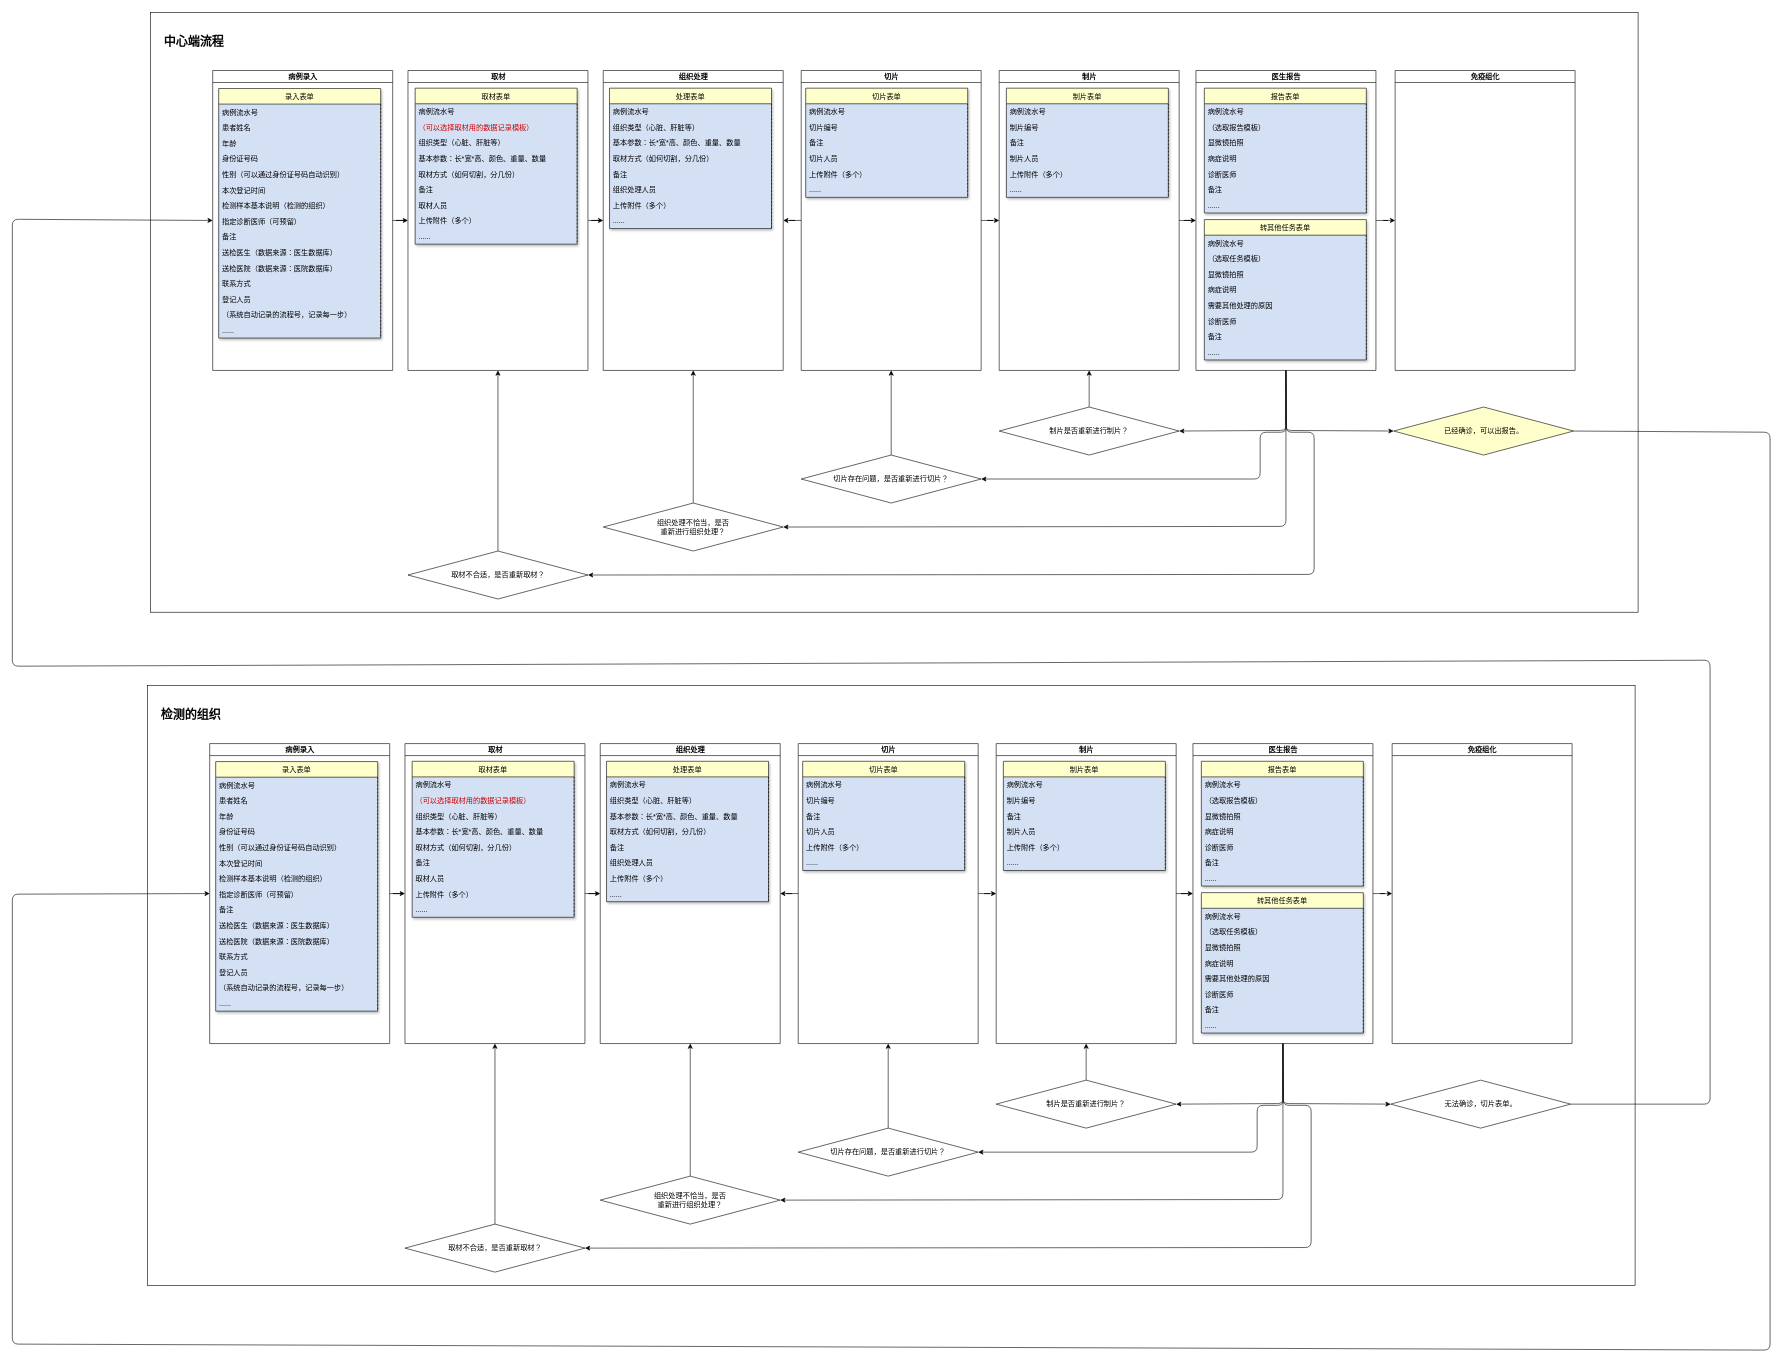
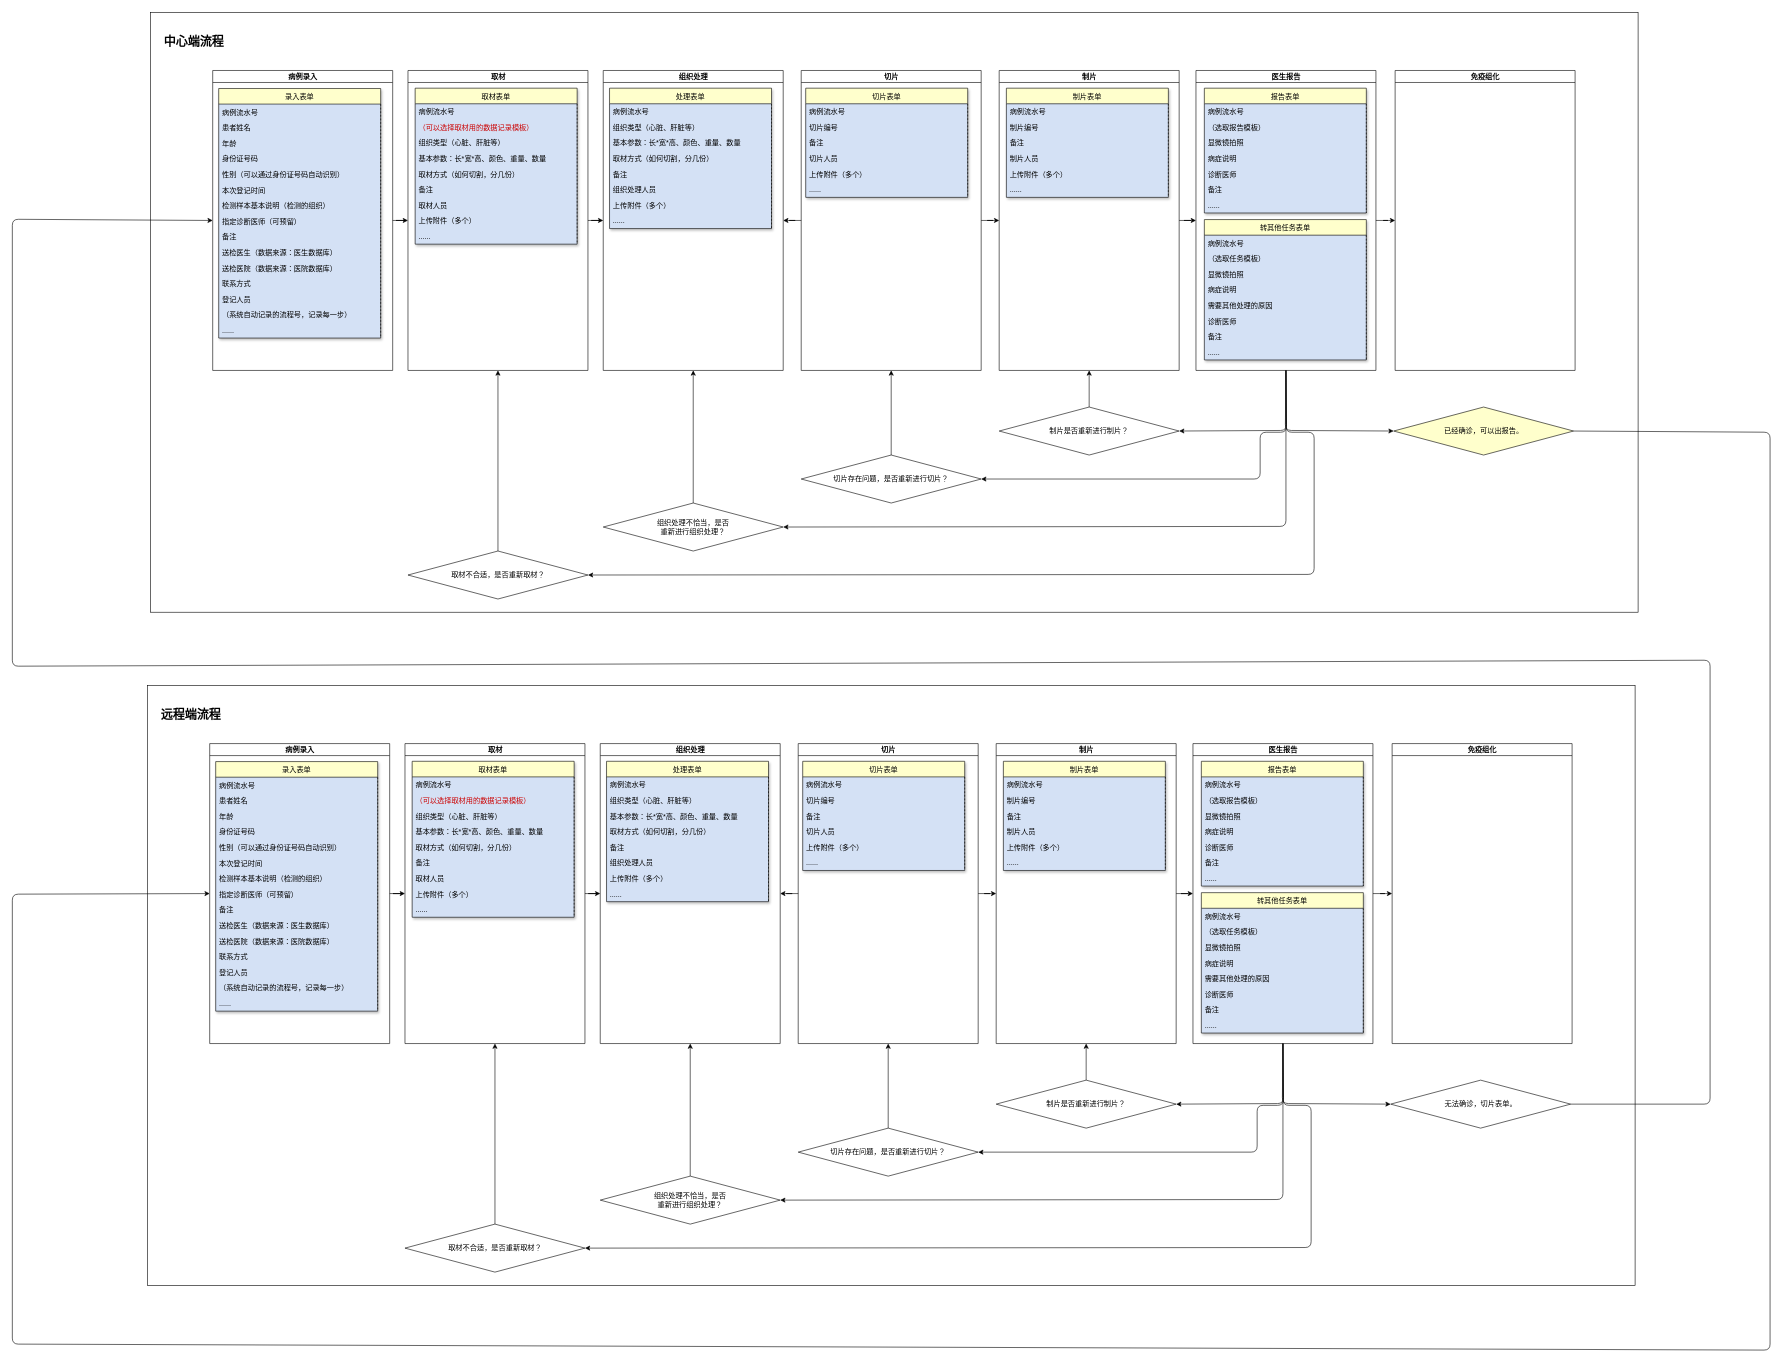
node "检测的组织": label "检测的组织" -> "远程端流程"
